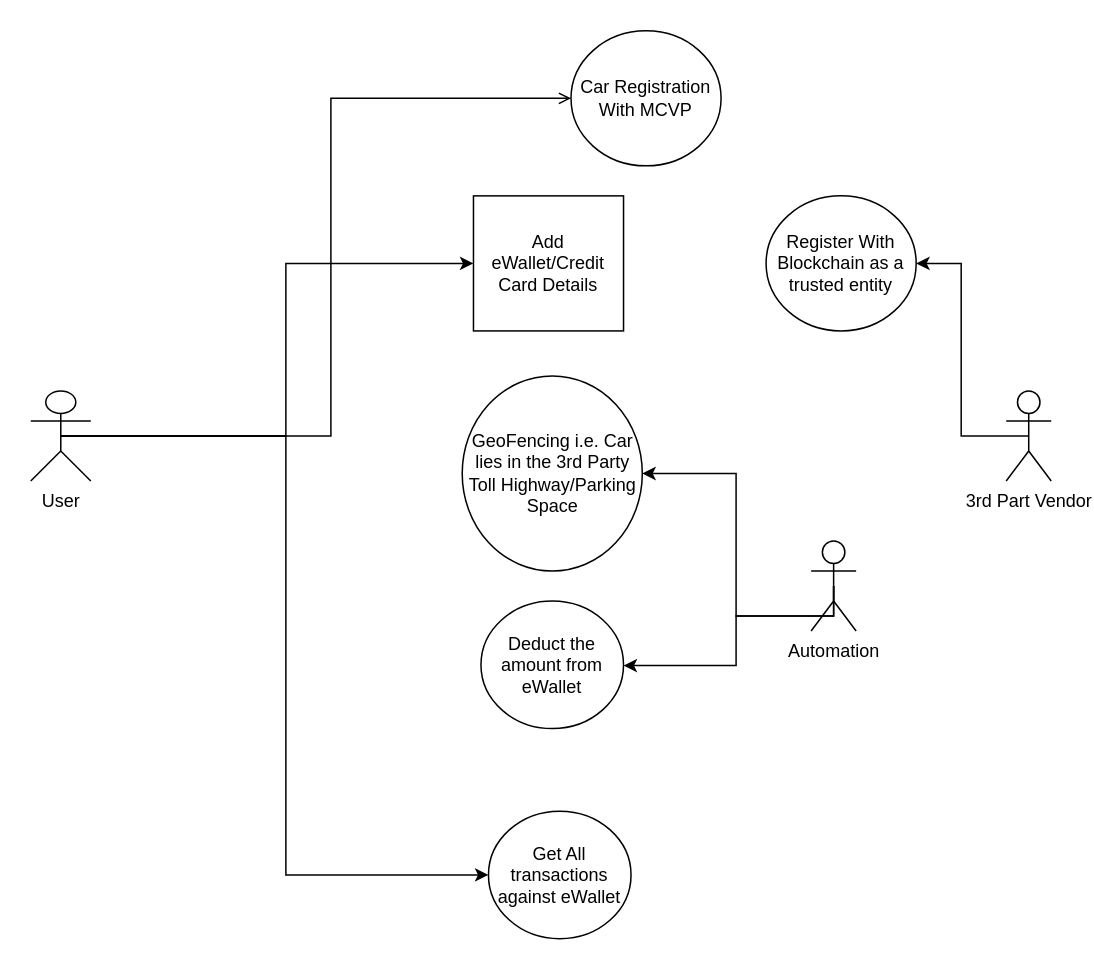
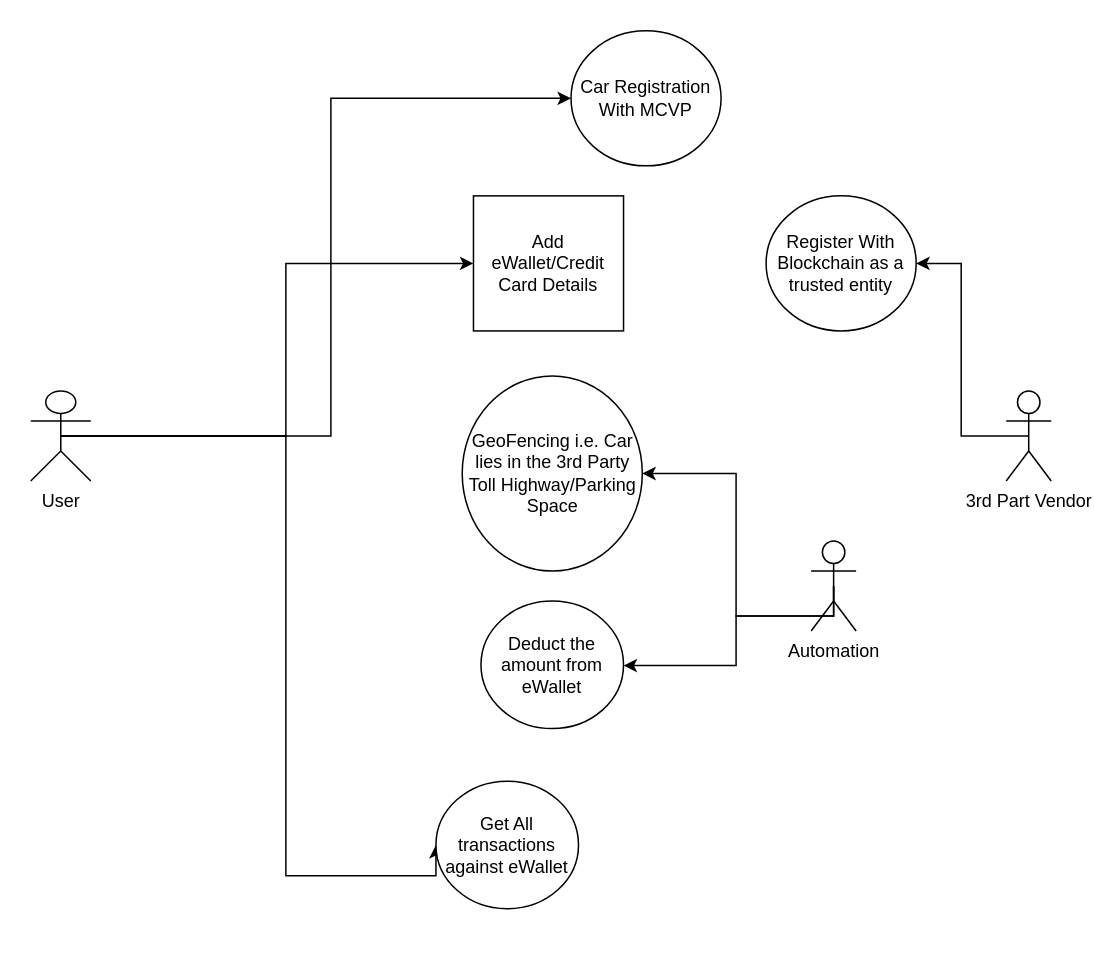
edge "User" -> "Car Registration With MCVP": arrowhead open -> classic
node "Get All transactions against eWallet": moved (560, 875) -> (507, 845)
